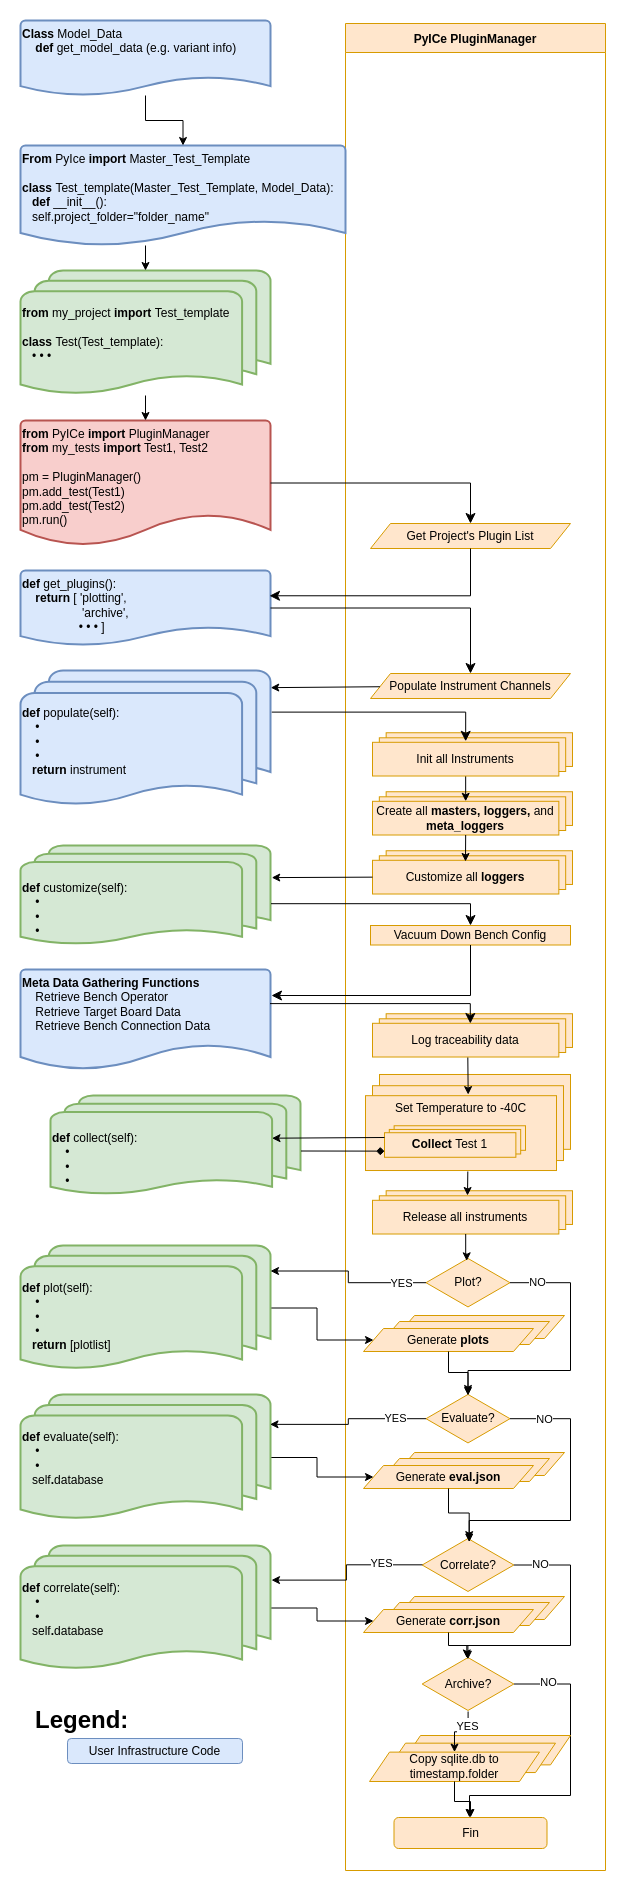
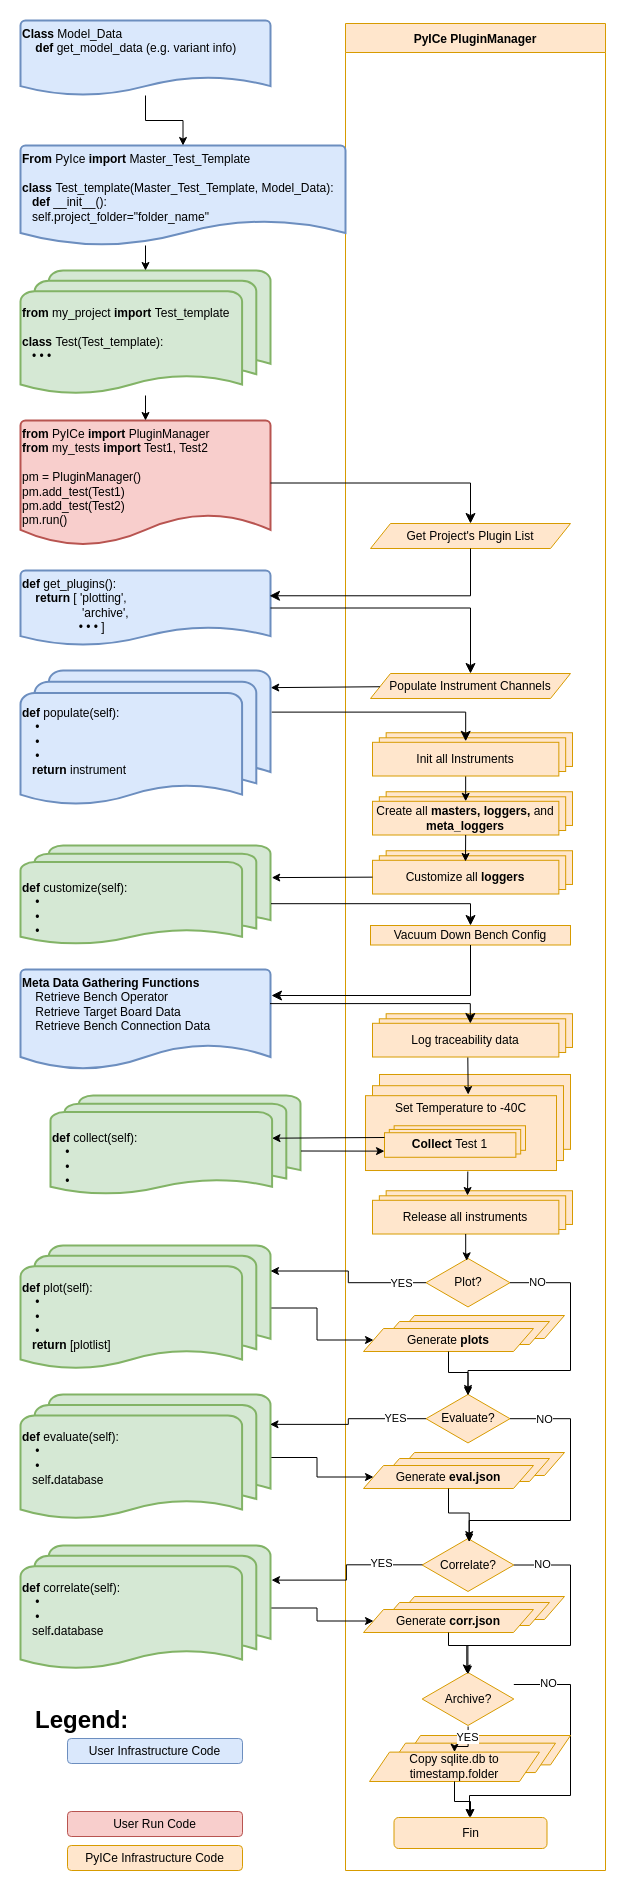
edge "def collect(self): • • •" -> "Collect Test 1": arrowhead diamond -> classic
node "Archive?": moved (468, 1684) -> (468, 1699)
node "User Run Code": added
node "PyICe Infrastructure Code": added
